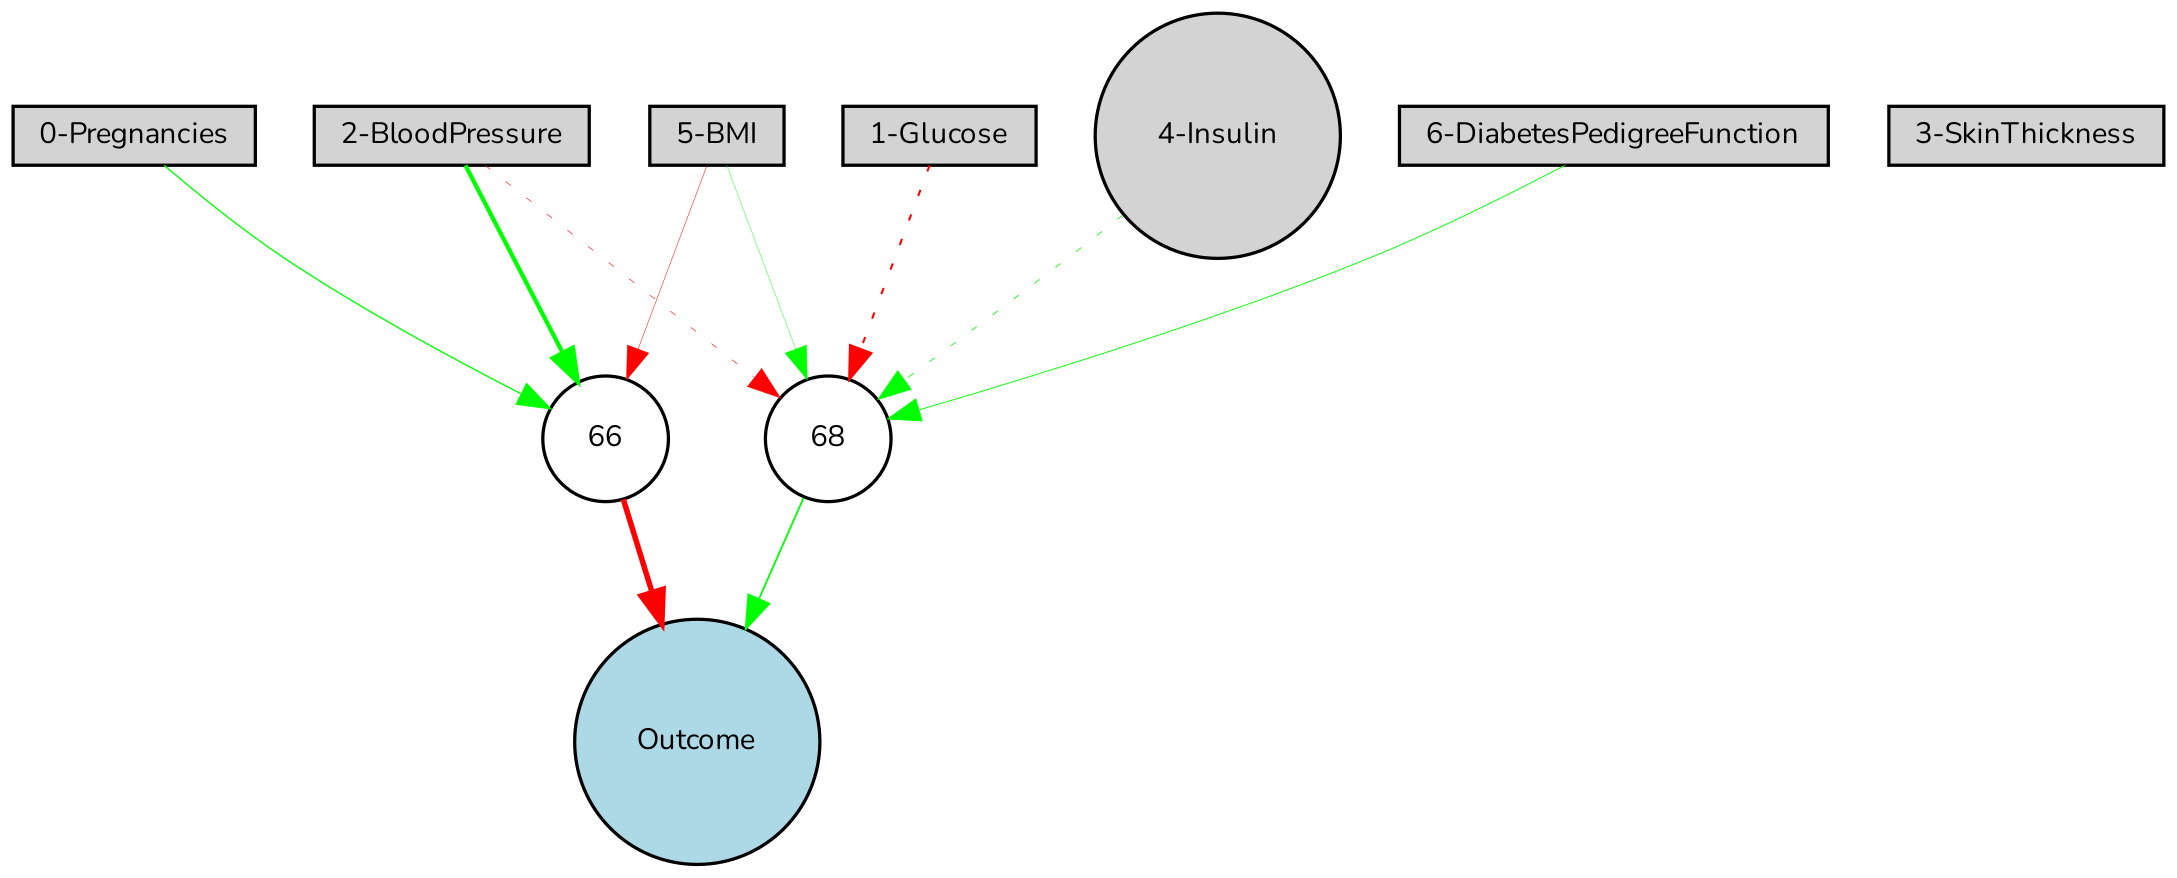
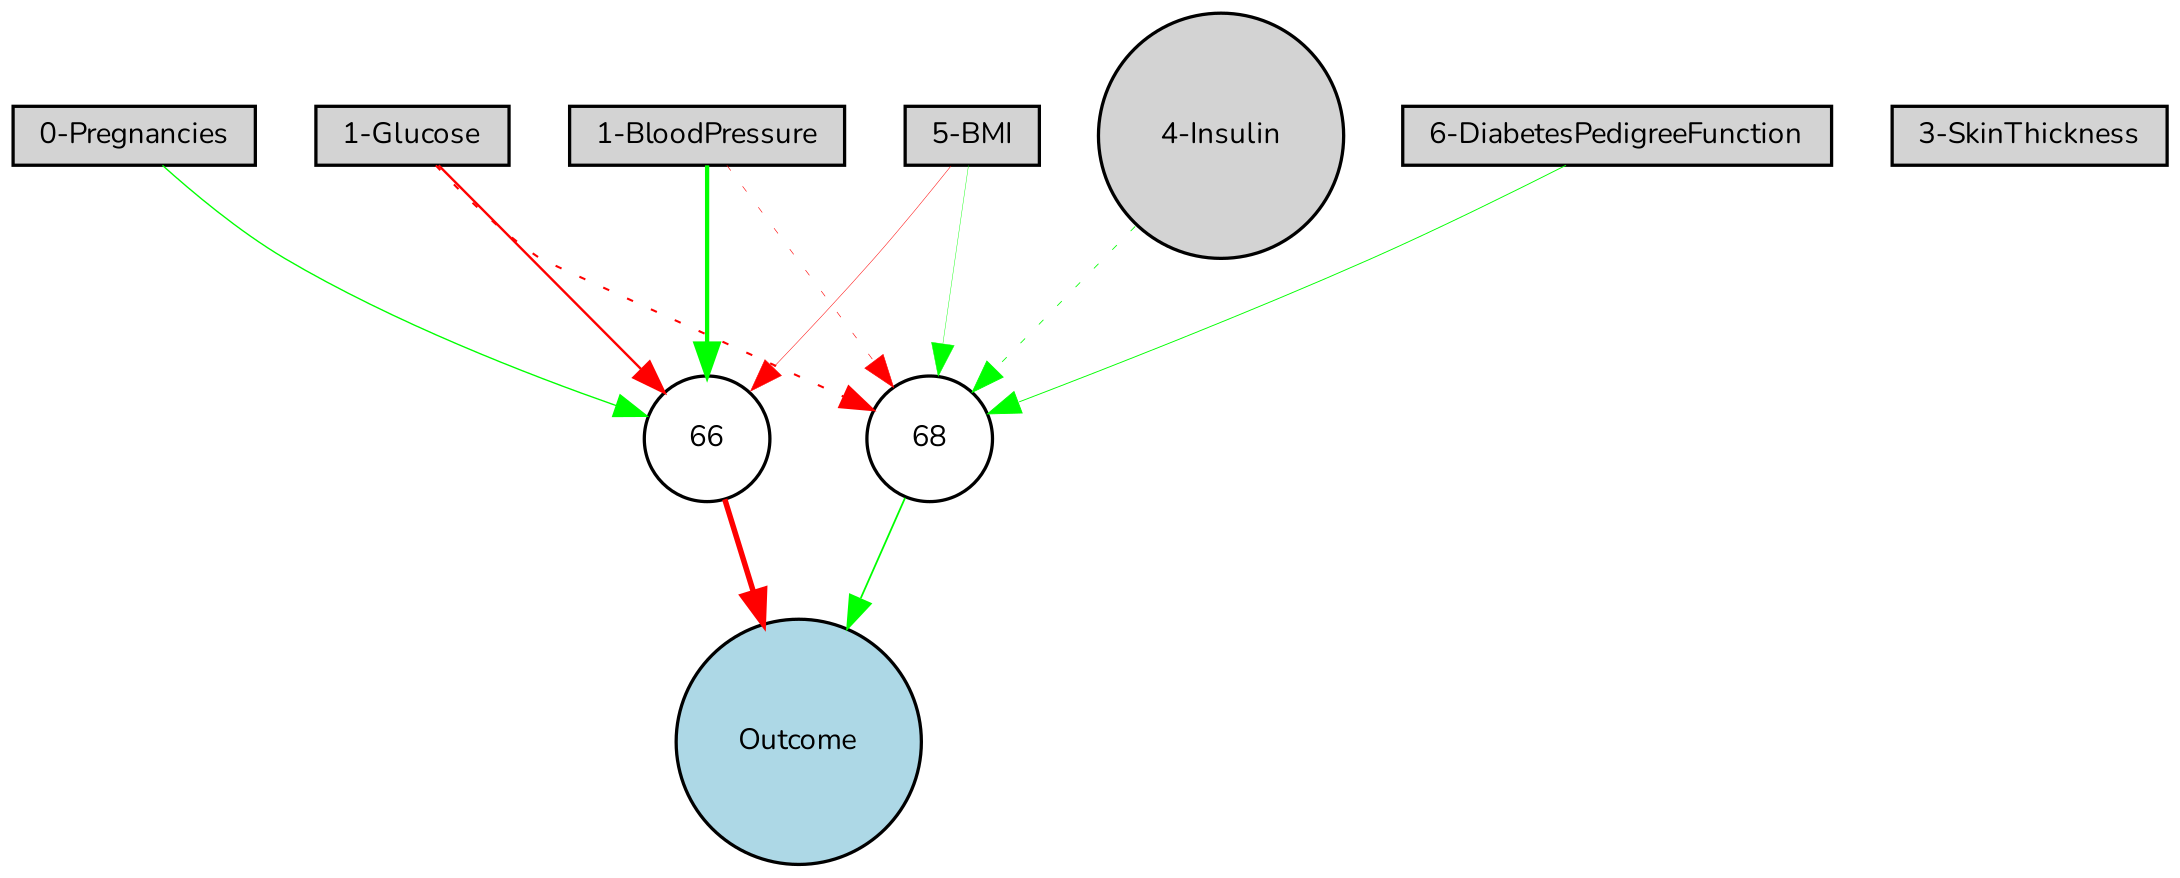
node "2-BloodPressure": label "2-BloodPressure" -> "1-BloodPressure"
edge "1-Glucose" -> "66": added
